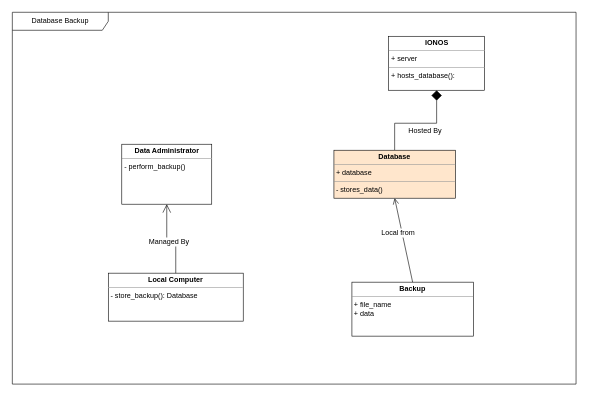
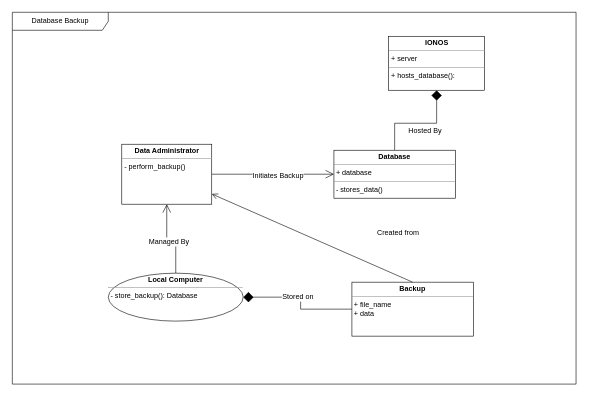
edge "Data Administrator - perform_backup()" -> "Database + database - stores_data()": added, label "Initiates Backup"
node "Database + database - stores_data()": fillcolor #ffe6cc -> #ffffff
node "Local from": label "Local from" -> "Created from"
edge "Backup + file_name + data" -> "Database + database - stores_data()": now "Backup + file_name + data" -> "Data Administrator - perform_backup()"
node "Local Computer - store_backup(): Database": shape rectangle -> ellipse
edge "Backup + file_name + data" -> "Local Computer - store_backup(): Database": added, label "Stored on"
